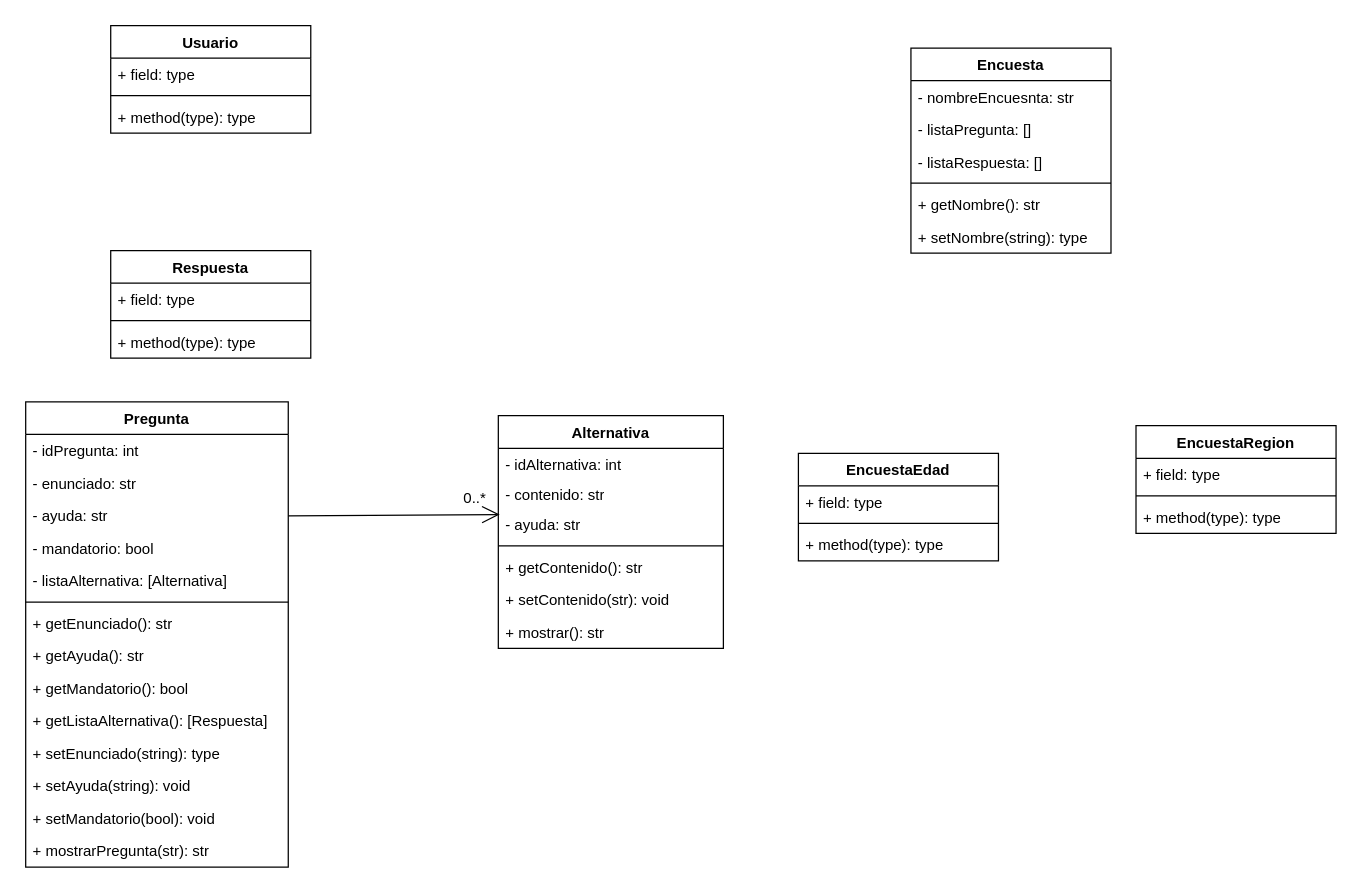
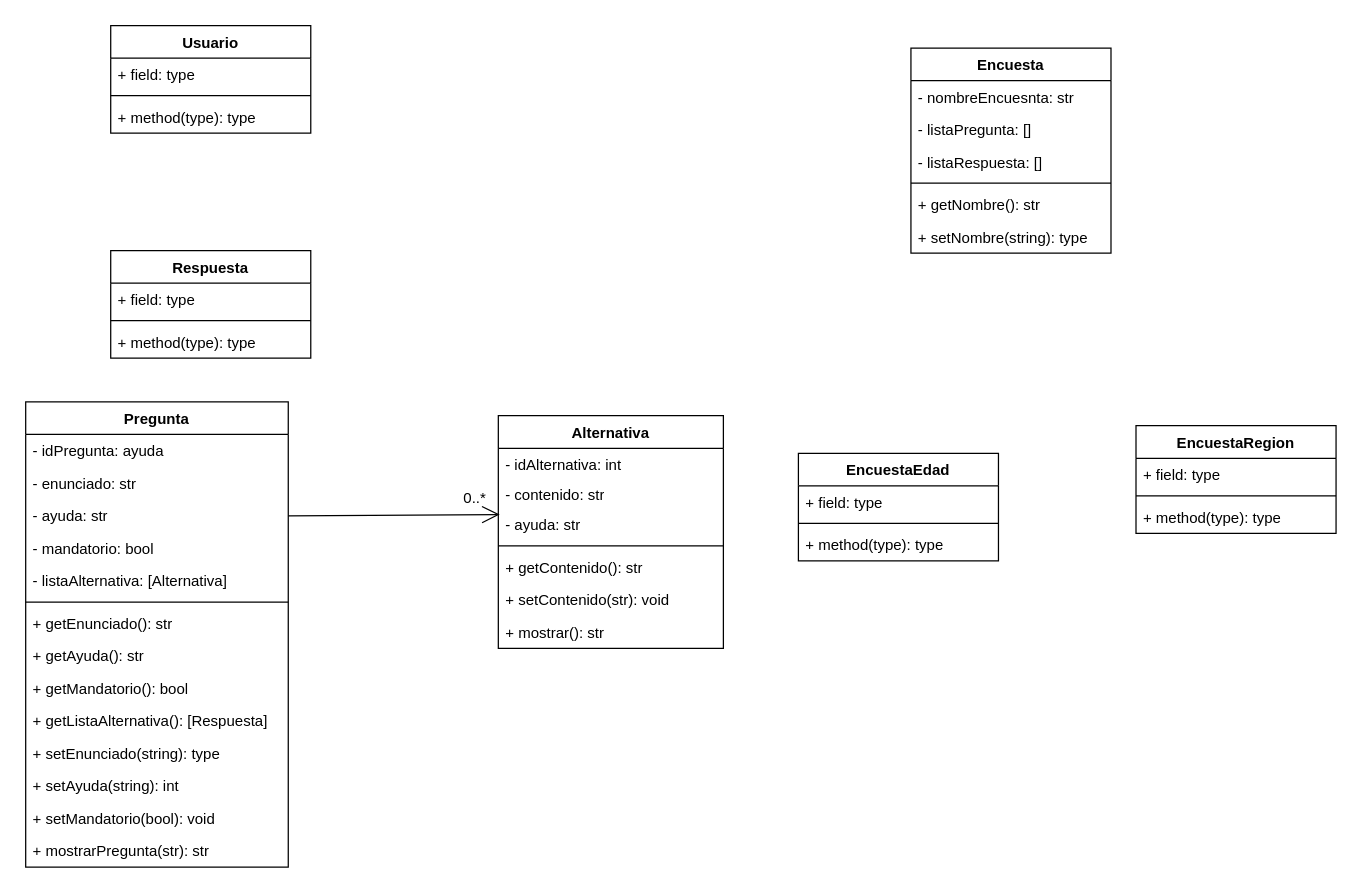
node "- idPregunta: int": label "- idPregunta: int" -> "- idPregunta: ayuda"
node "+ setAyuda(string): void": label "+ setAyuda(string): void" -> "+ setAyuda(string): int"
